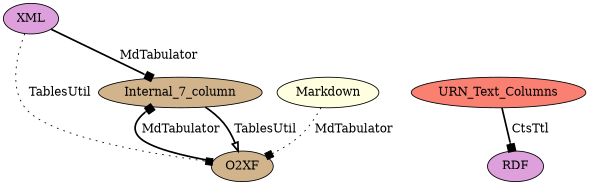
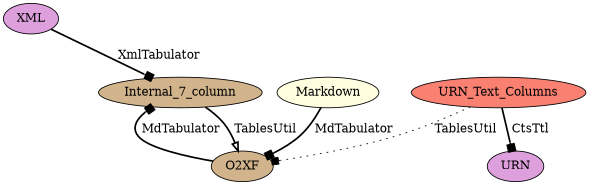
edge "XML" -> "Internal_7_column": label " MdTabulator" -> " XmlTabulator"
edge "XML" -> "O2XF": now "URN_Text_Columns" -> "O2XF"
edge "Markdown" -> "O2XF": style dotted -> bold
node "RDF": label "RDF" -> "URN"
